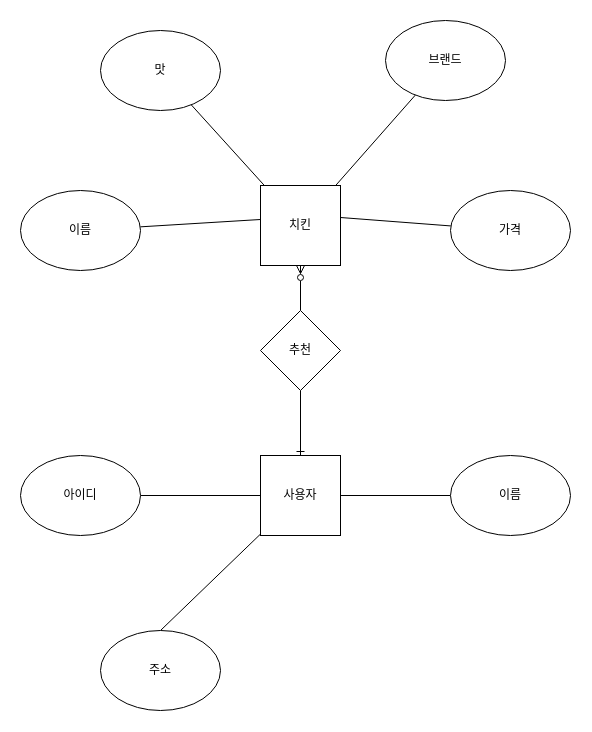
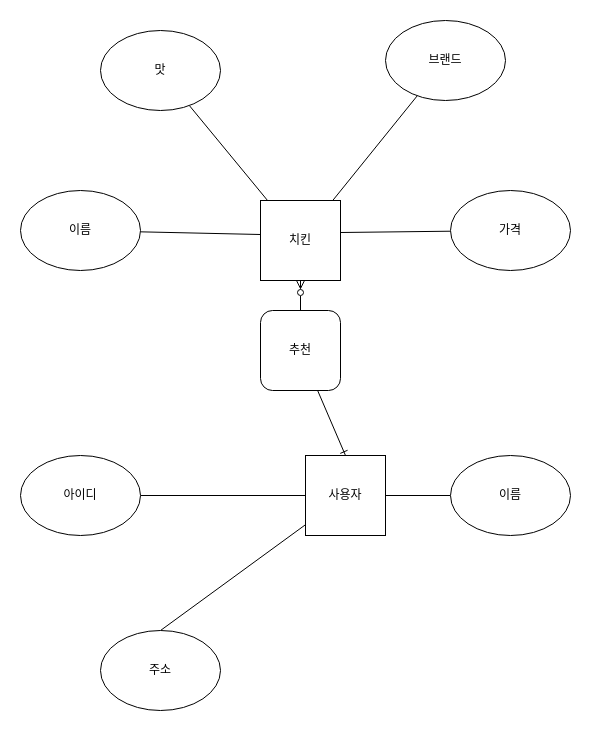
node "치킨": moved (301, 226) -> (301, 241)
node "추천": shape diamond -> rounded rectangle
node "사용자": moved (301, 496) -> (346, 496)
